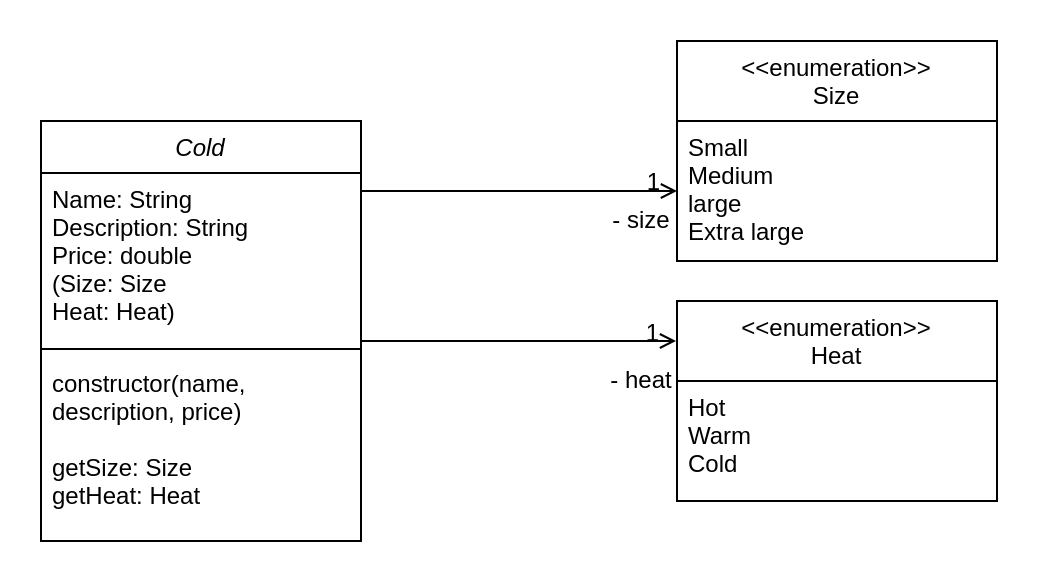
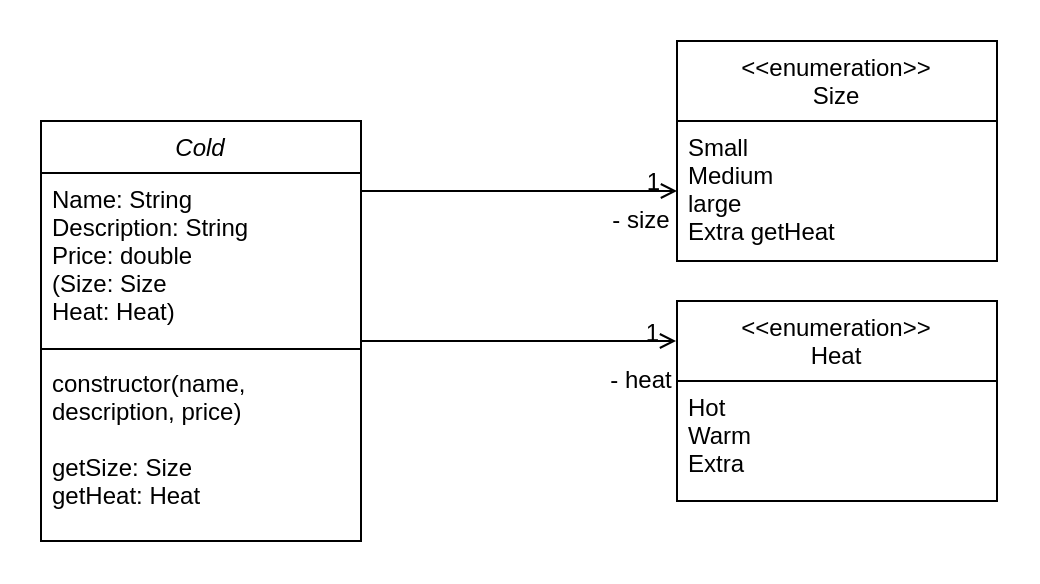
node "Small Medium large Extra large": label "Small Medium large Extra large" -> "Small Medium large Extra getHeat"
node "Hot Warm Cold": label "Hot Warm Cold" -> "Hot Warm Extra"
